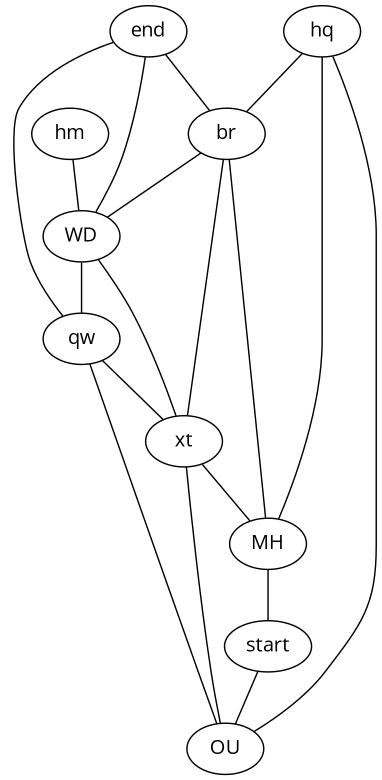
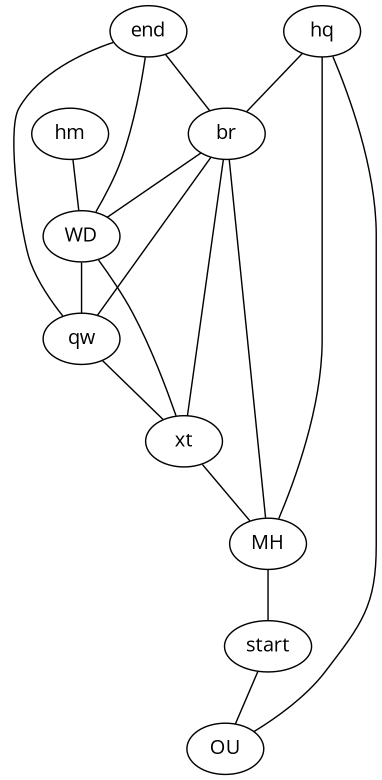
edge "qw" -- "OU": now "qw" -- "br"
edge "xt" -- "OU": removed
